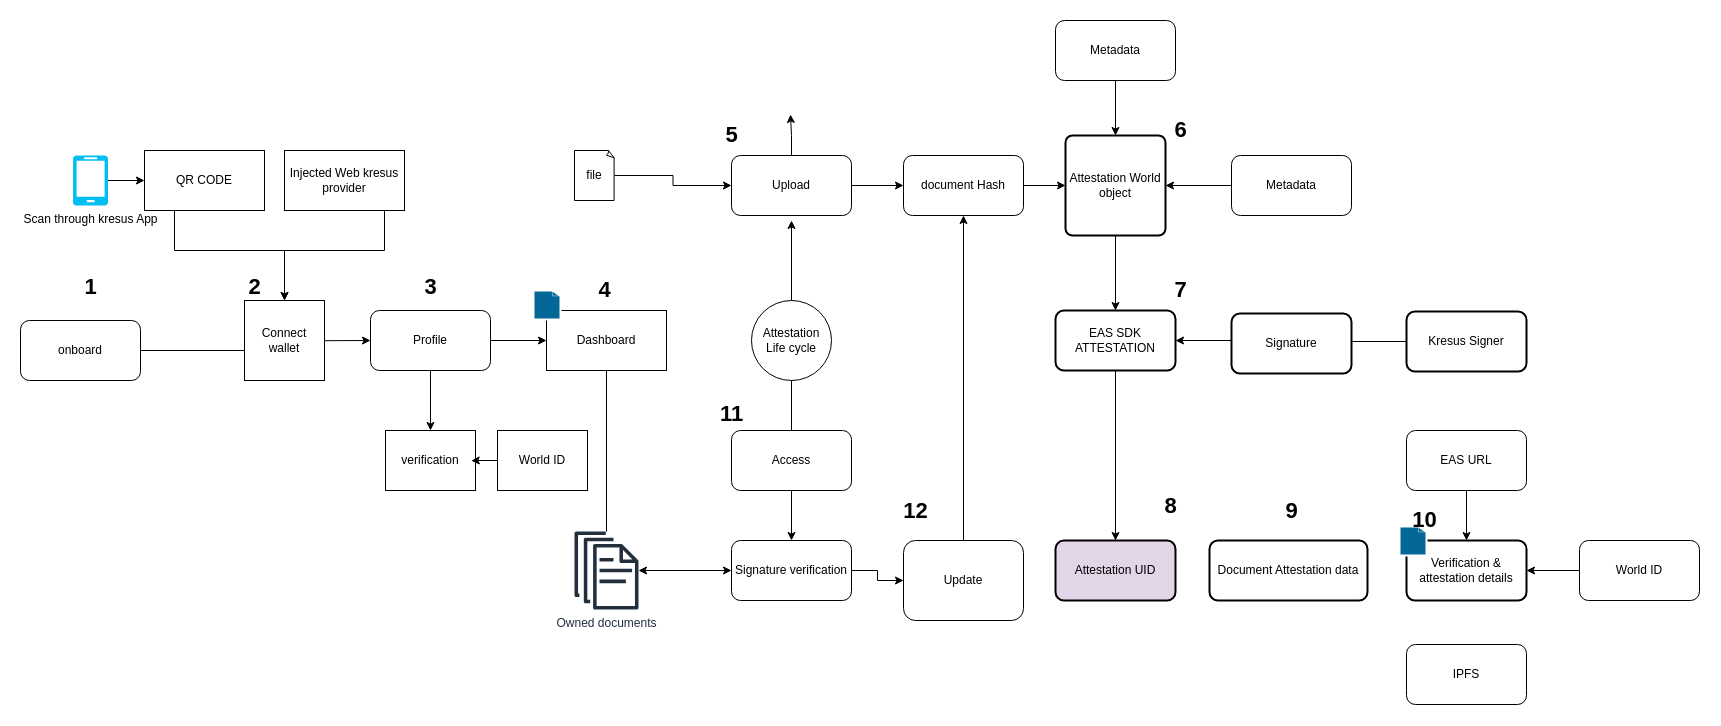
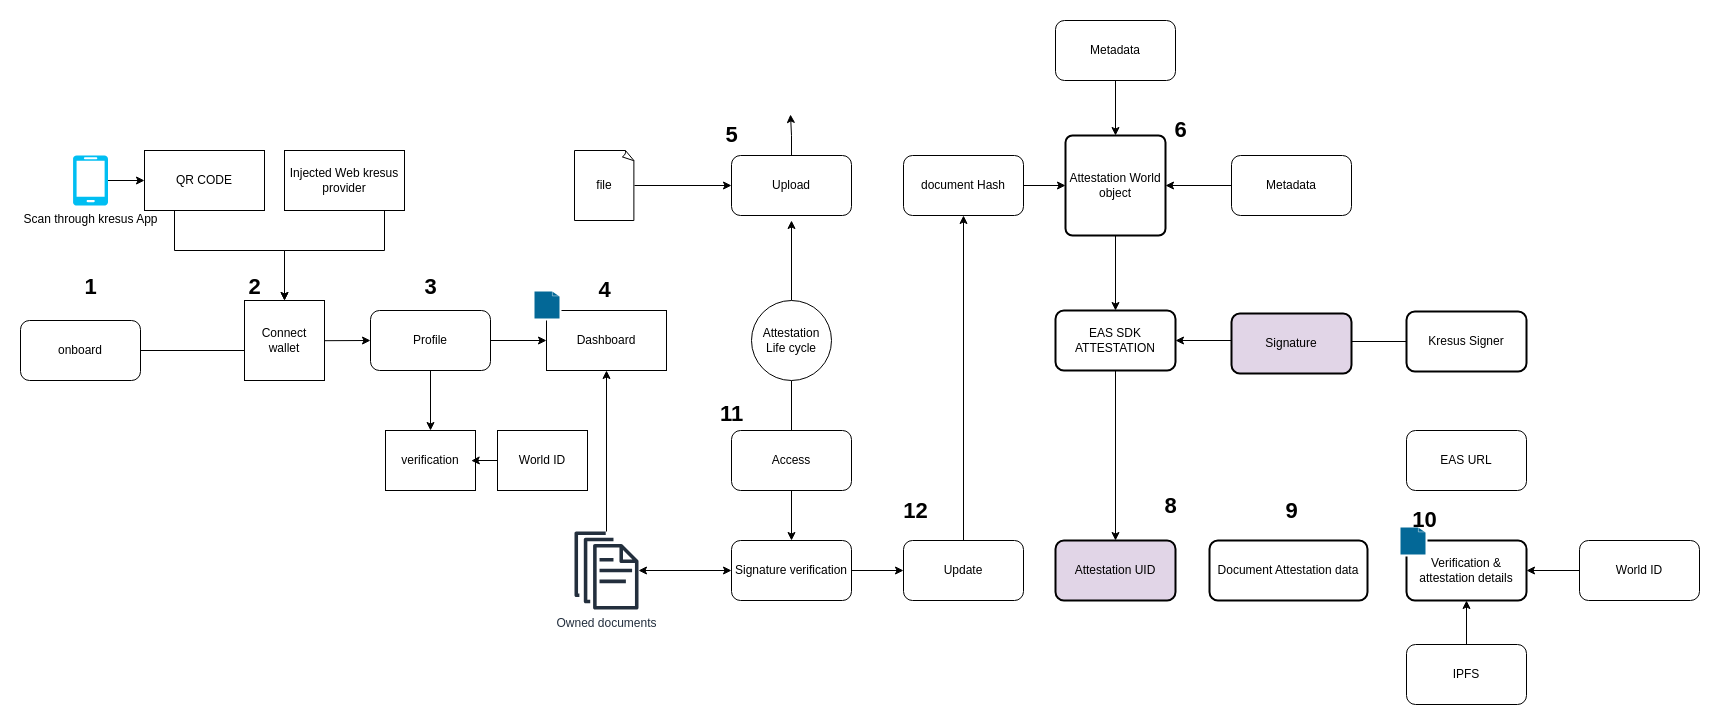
node "file": size 40x50 -> 60x70
edge "Upload" -> "document Hash": removed
node "7": removed
node "Signature": fillcolor #ffffff -> #e1d5e7
edge "Dashboard" -- "Owned documents": arrowhead none -> classic
edge "EAS URL" -> "Verification & attestation details": removed
node "Update": size 120x80 -> 120x60
edge "IPFS" -> "Verification & attestation details": added
